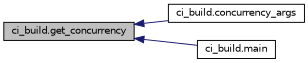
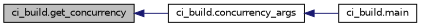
edge "ci_build.main" -> "ci_build.get_concurrency": now "ci_build.main" -> "ci_build.concurrency_args"
